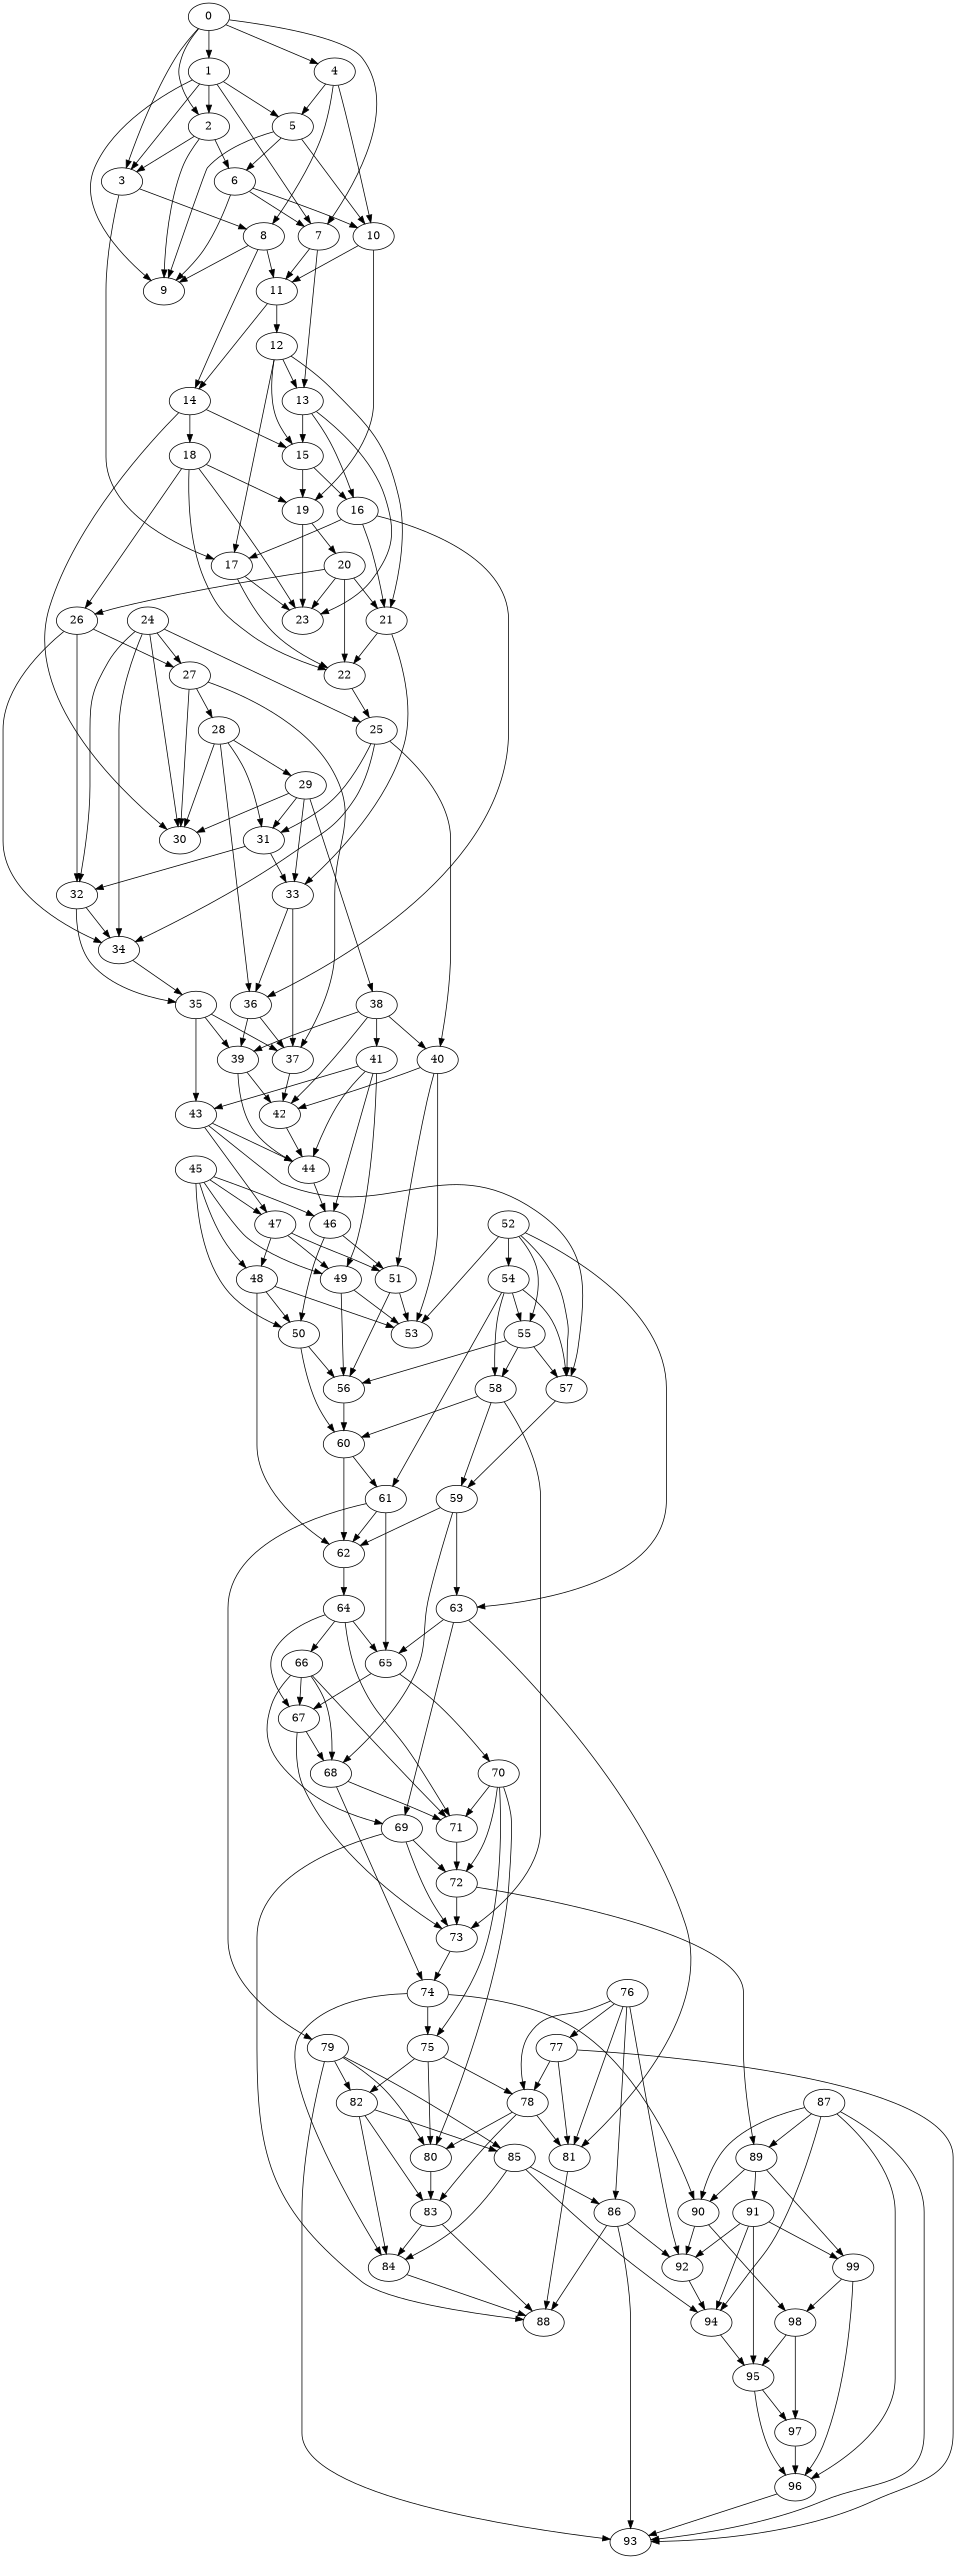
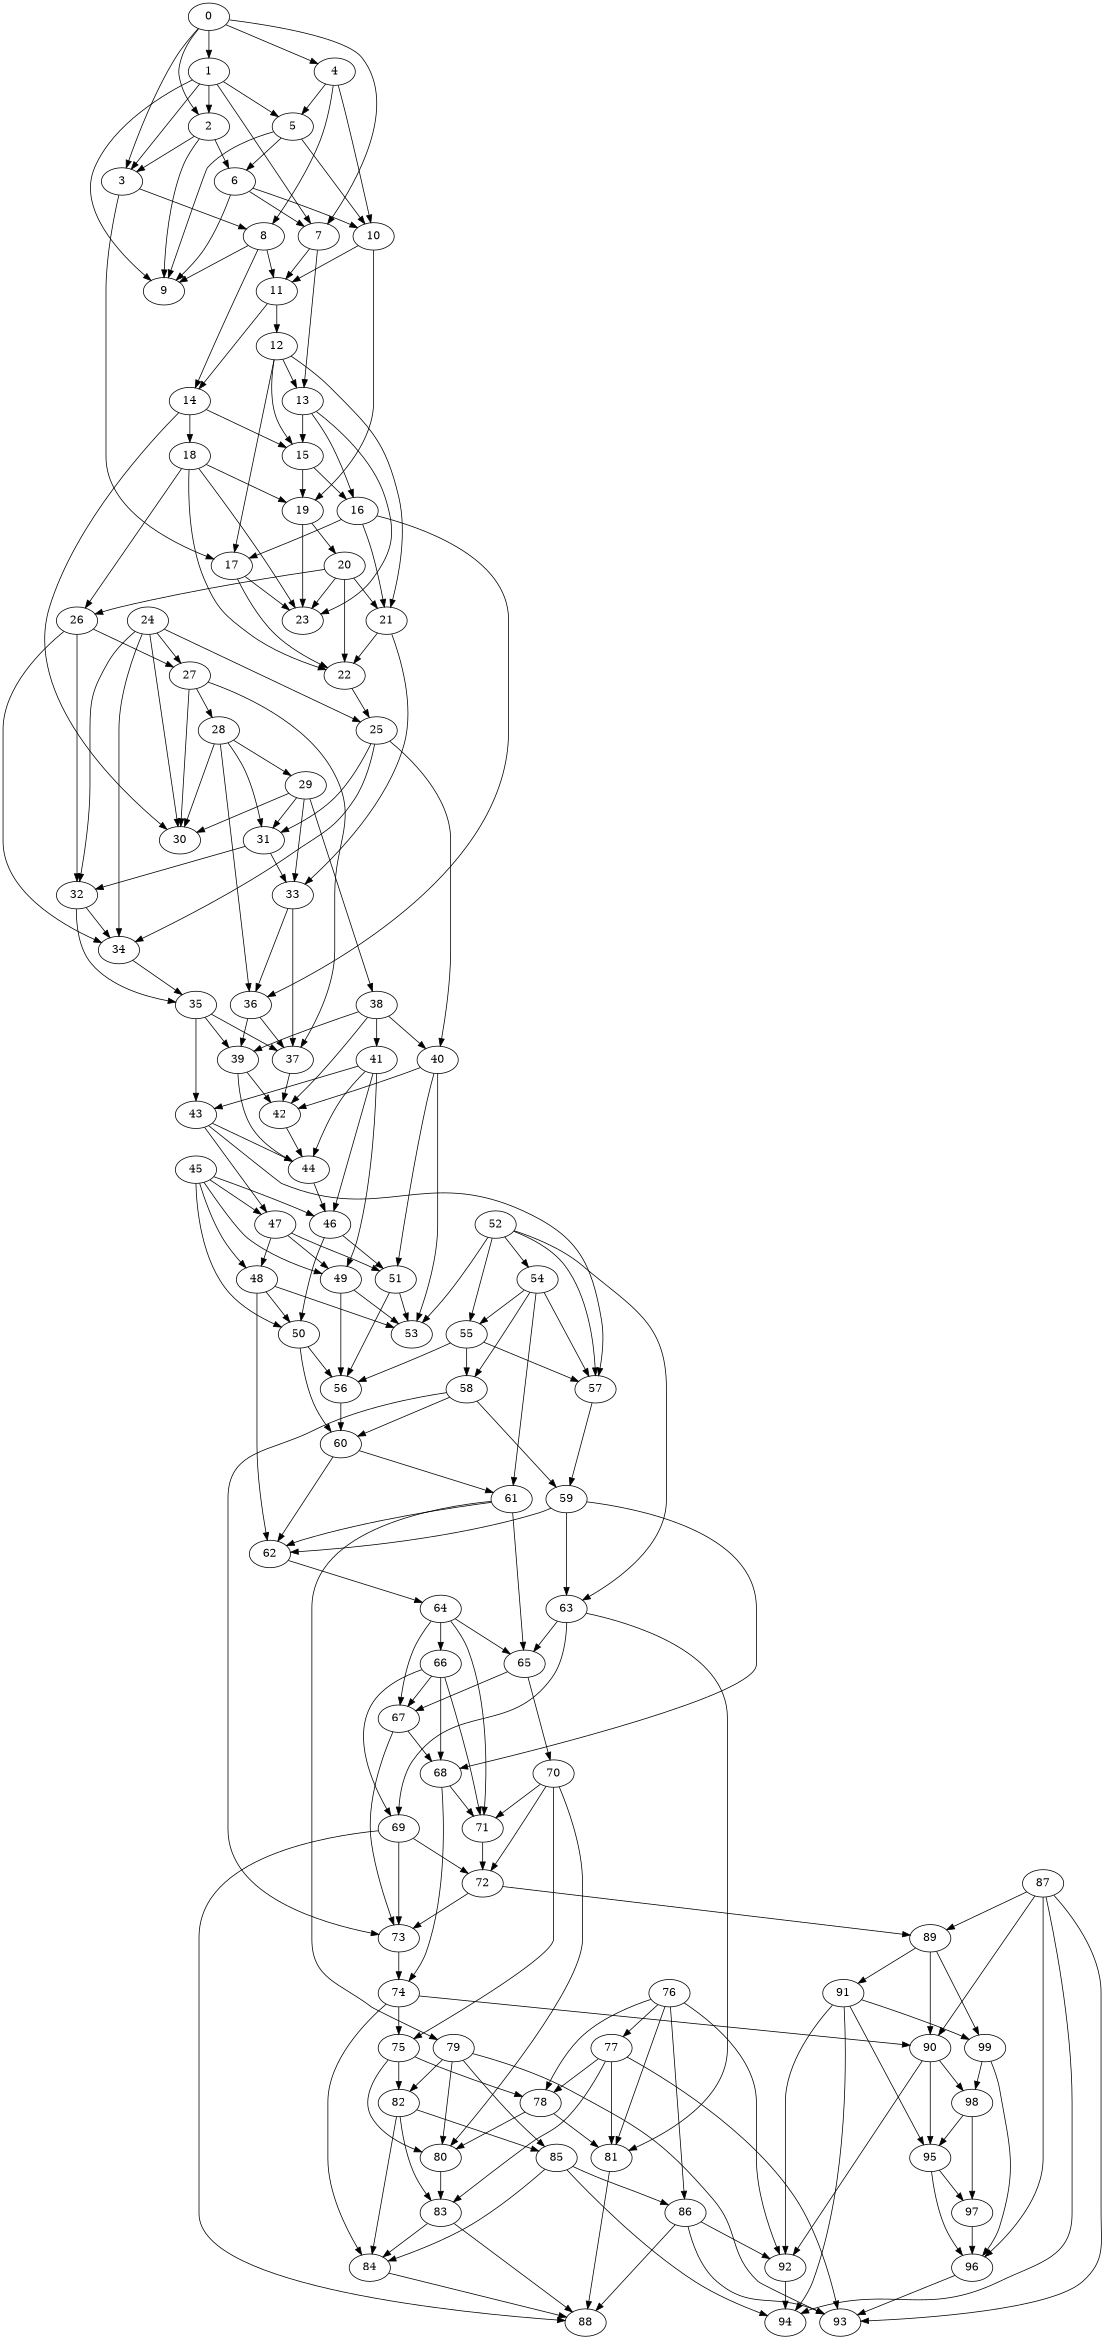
edge "78" -> "83": now "77" -> "83"
edge "94" -> "95": now "90" -> "95"
